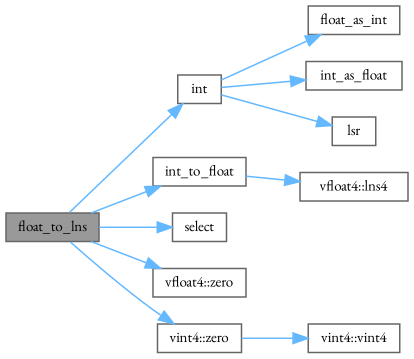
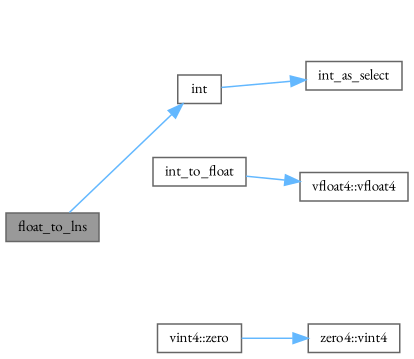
node "float_as_int": removed
node "int_as_float": label "int_as_float" -> "int_as_select"
node "lsr": removed
node "vfloat4::lns4": label "vfloat4::lns4" -> "vfloat4::vfloat4"
edge "float_to_lns" -> "int_to_float": removed
node "select": removed
edge "float_to_lns" -> "vint4::zero": removed
node "vfloat4::zero": removed
node "vint4::vint4": label "vint4::vint4" -> "zero4::vint4"
